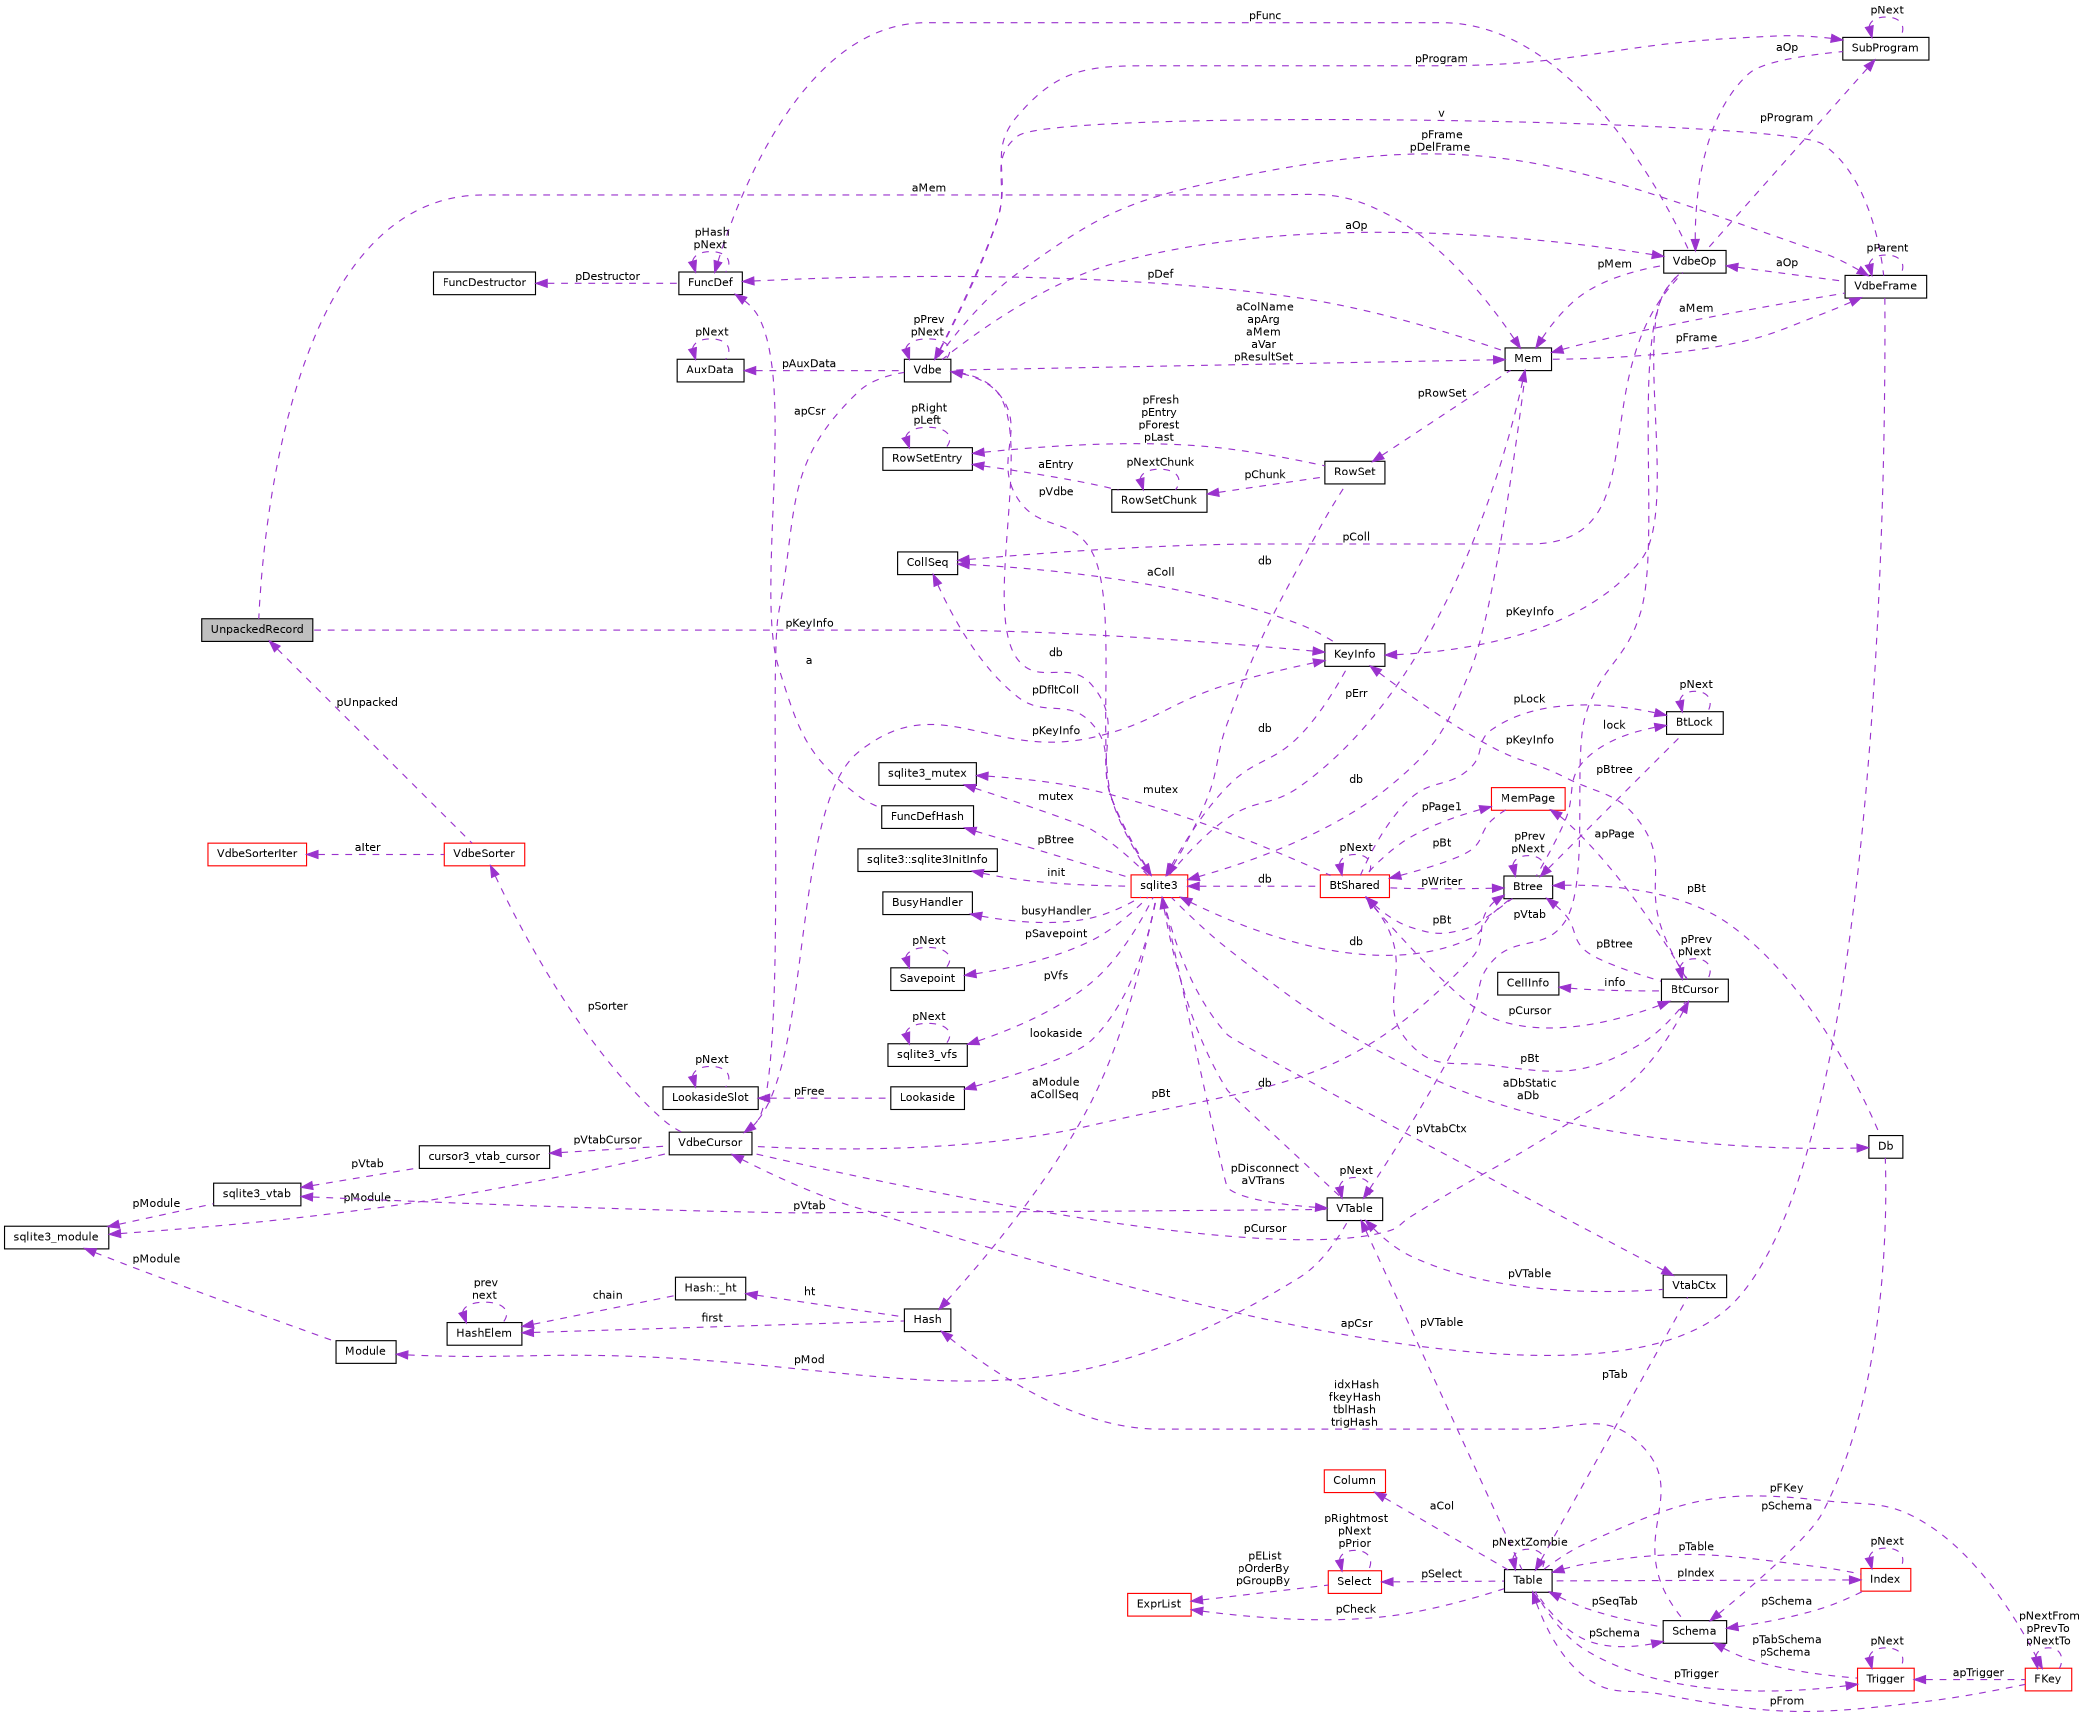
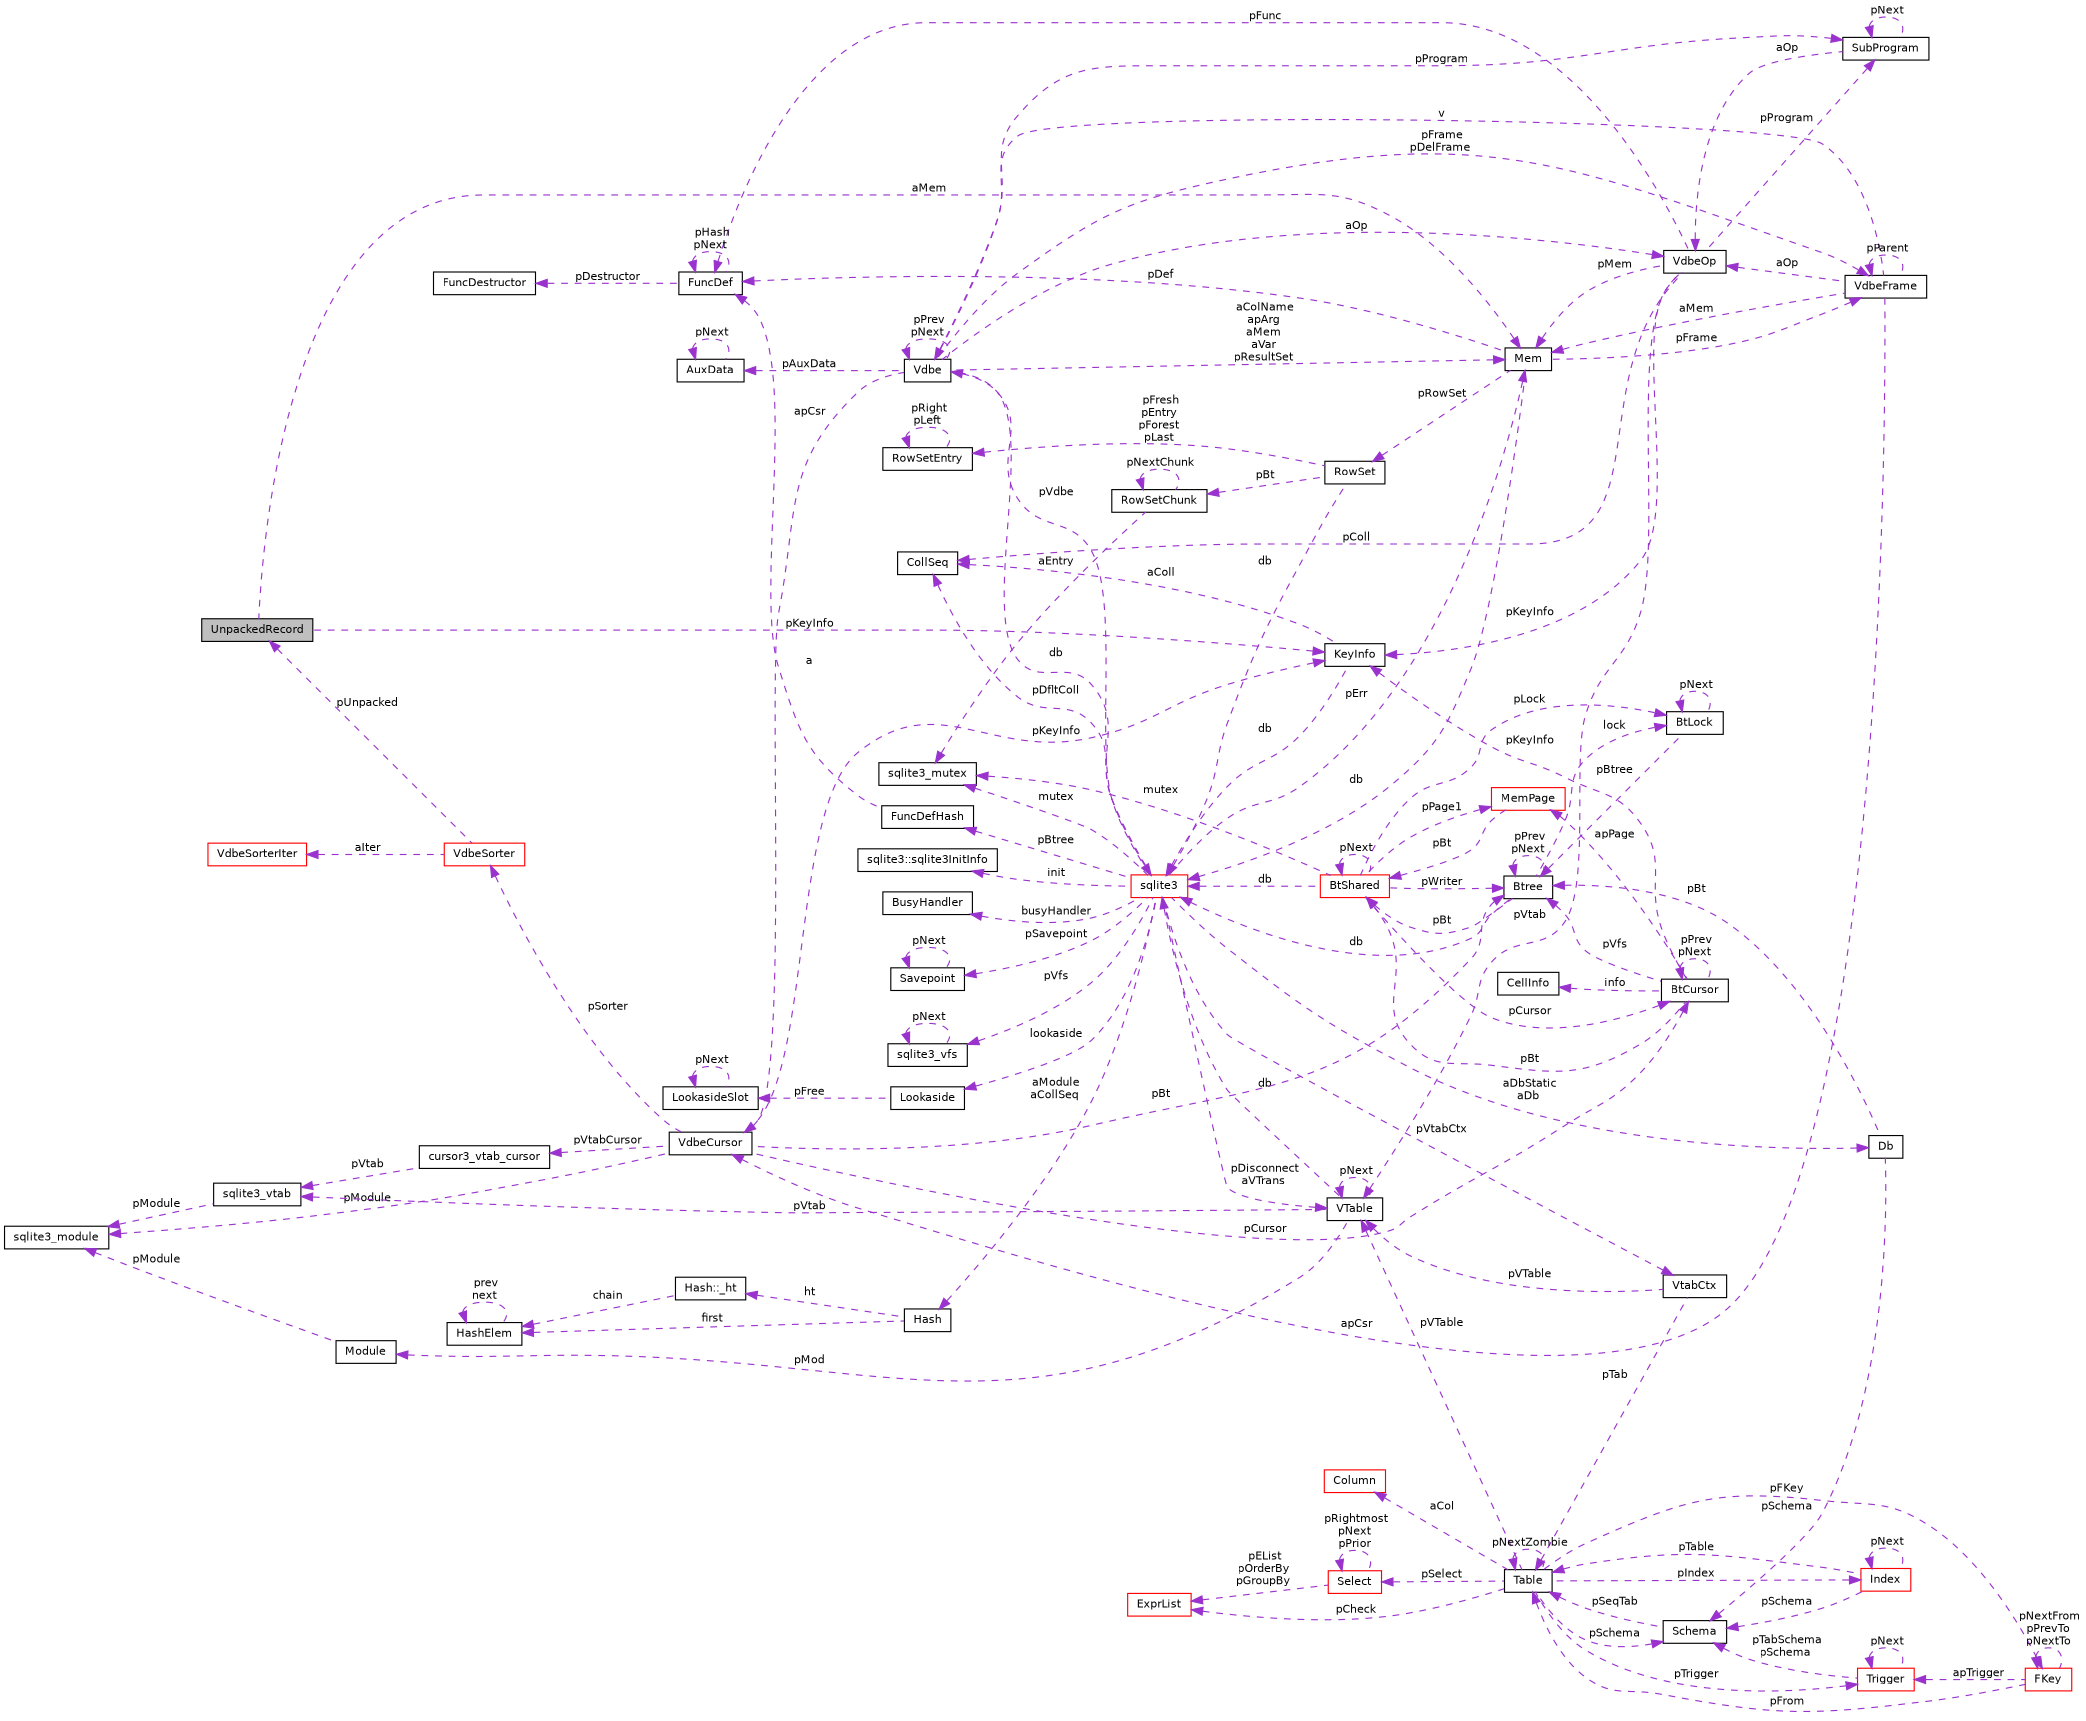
edge "RowSet" -> "RowSetChunk": label " pChunk" -> " pBt"
edge "RowSetChunk" -> "RowSetEntry": now "RowSetChunk" -> "sqlite3_mutex"
edge "BtCursor" -> "Btree": label " pBtree" -> " pVfs"
edge "Schema" -> "Hash": removed, label "idxHash fkeyHash tblHash trigHash"
